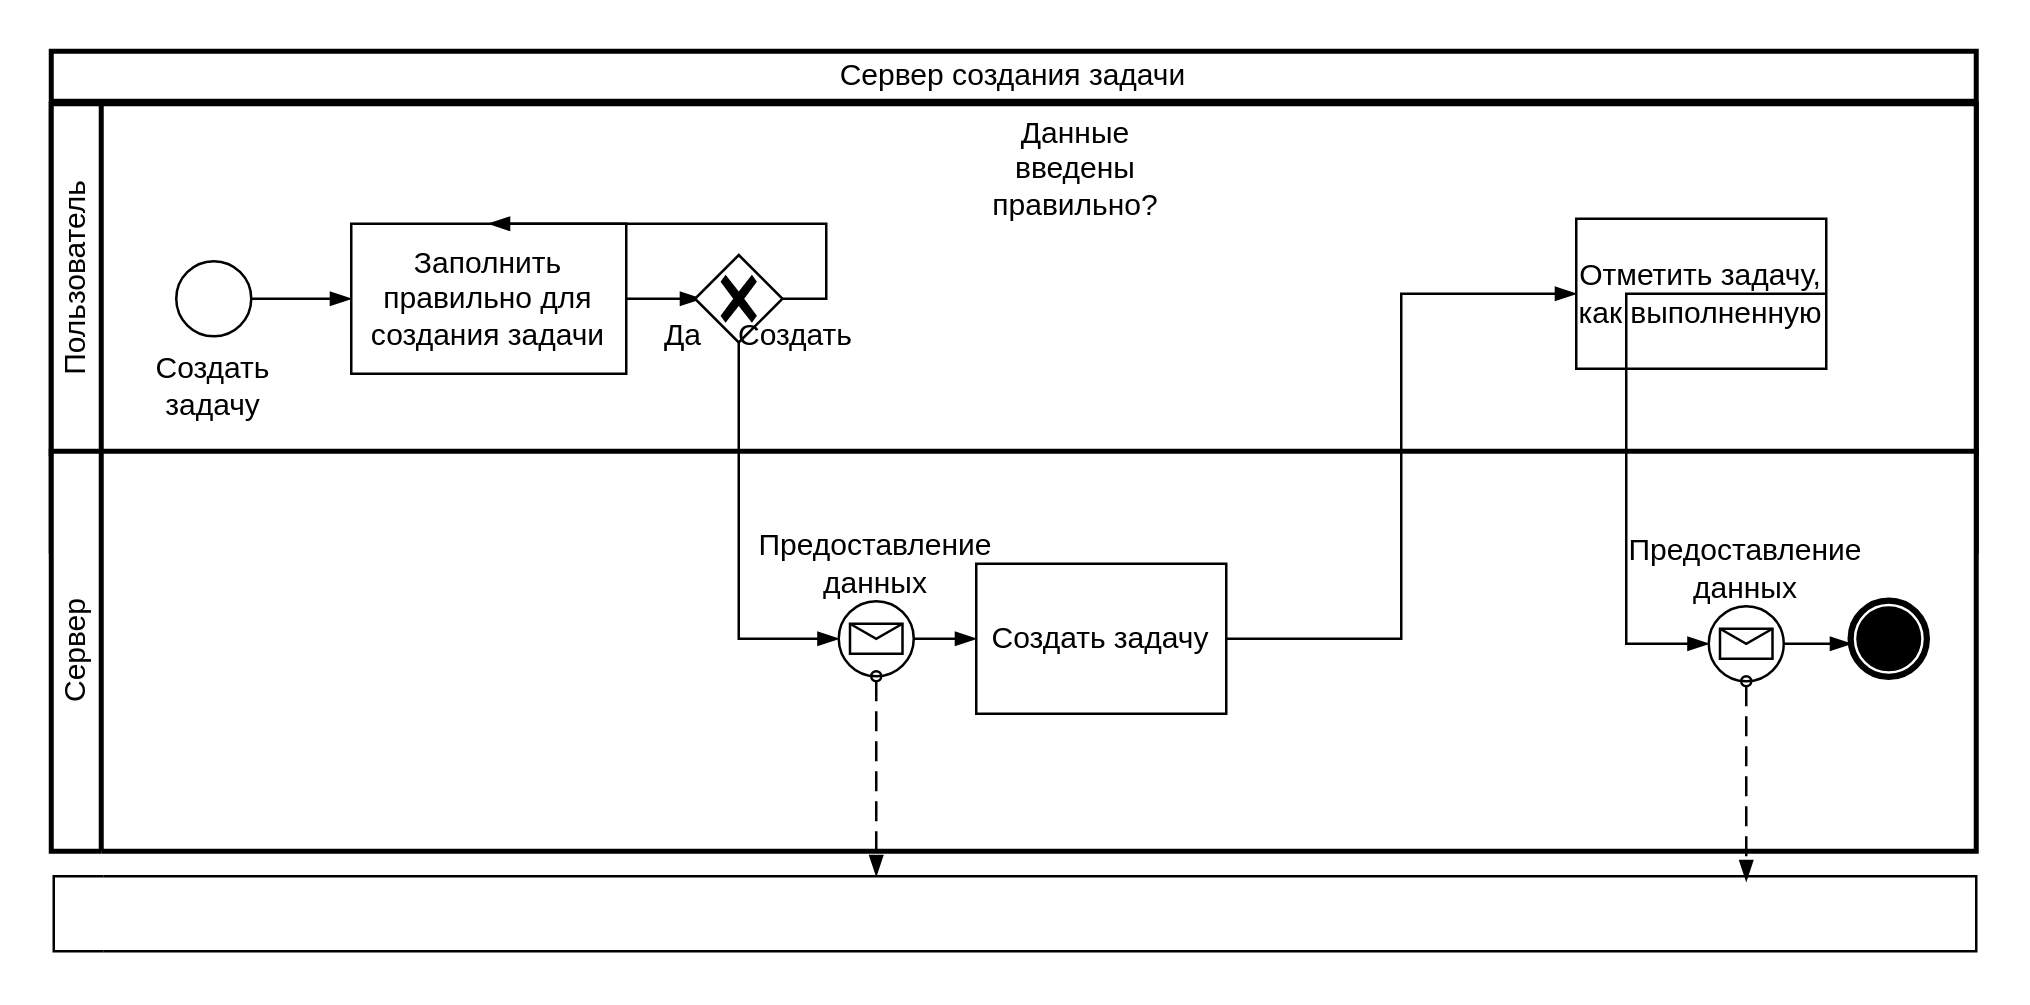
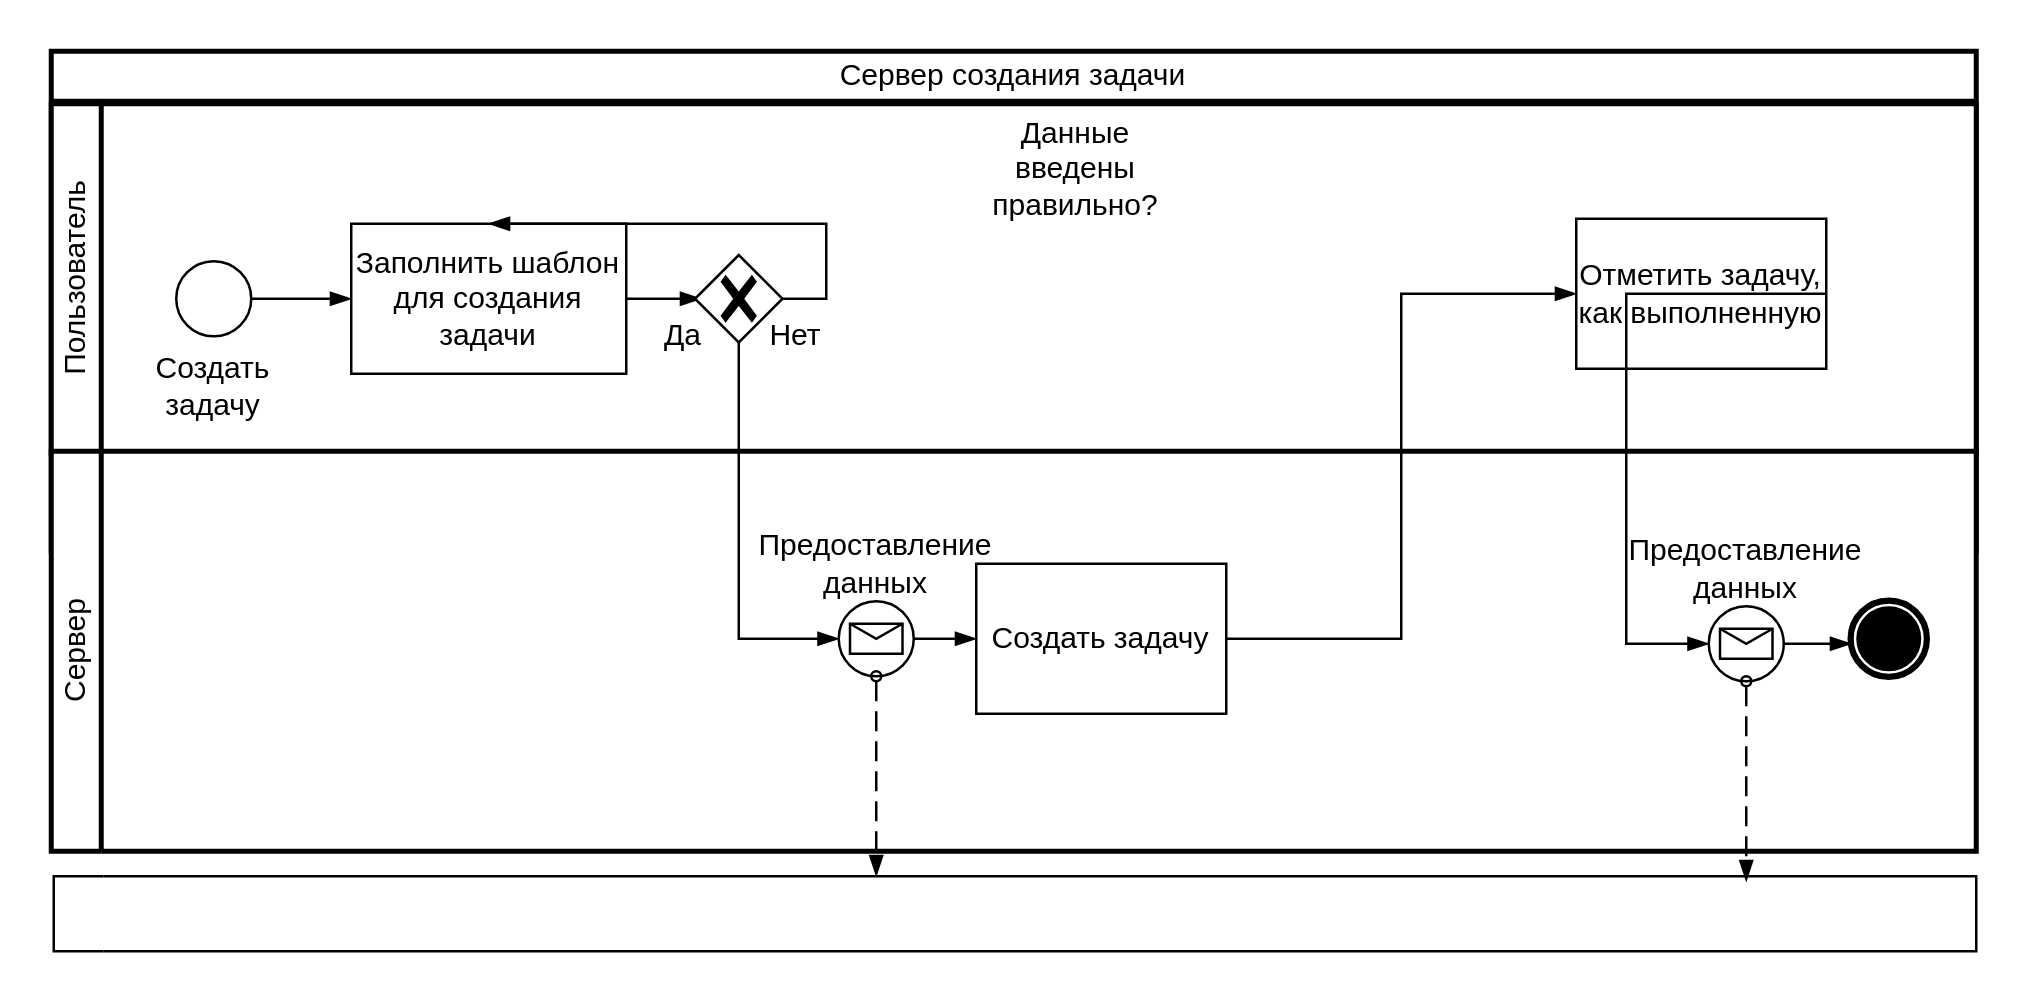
node "Заполнить правильно для создания задачи": label "Заполнить правильно для создания задачи" -> "Заполнить шаблон для создания задачи"
node "Создать": label "Создать" -> "Нет"
